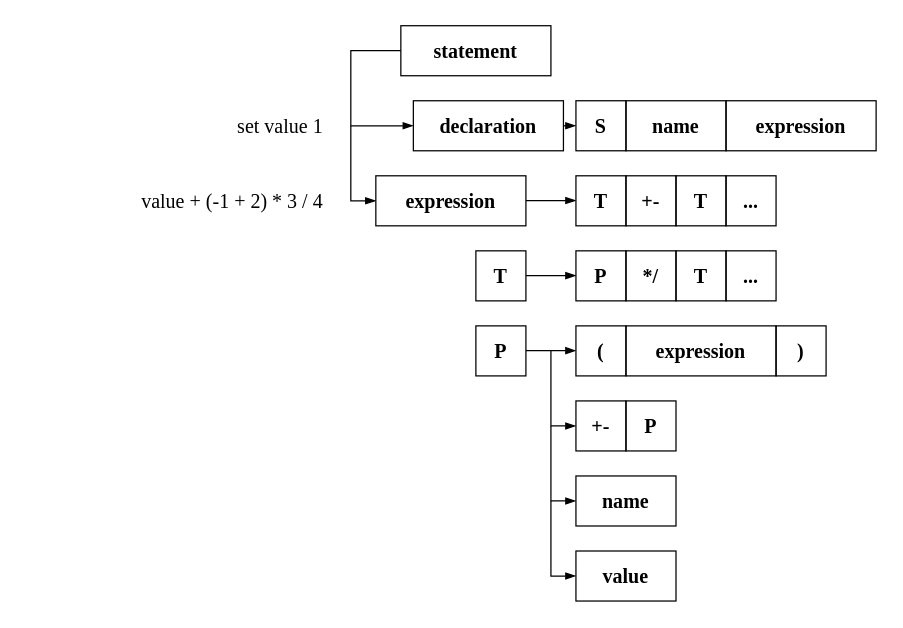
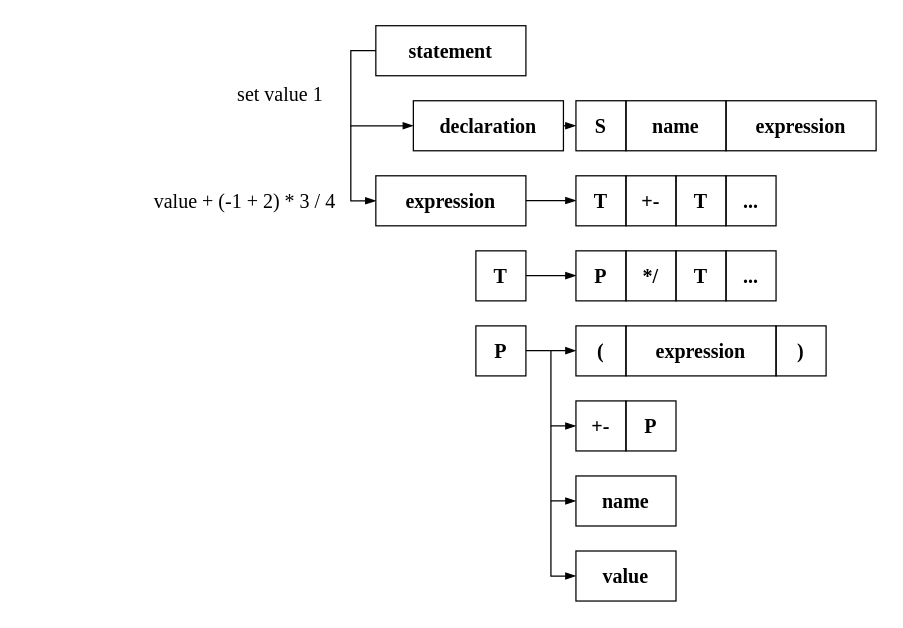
node "statement": moved (476, 51) -> (451, 51)
node "set value 1": moved (238, 126) -> (238, 94)
node "value + (-1 + 2) * 3 / 4": moved (176, 201) -> (188, 201)
